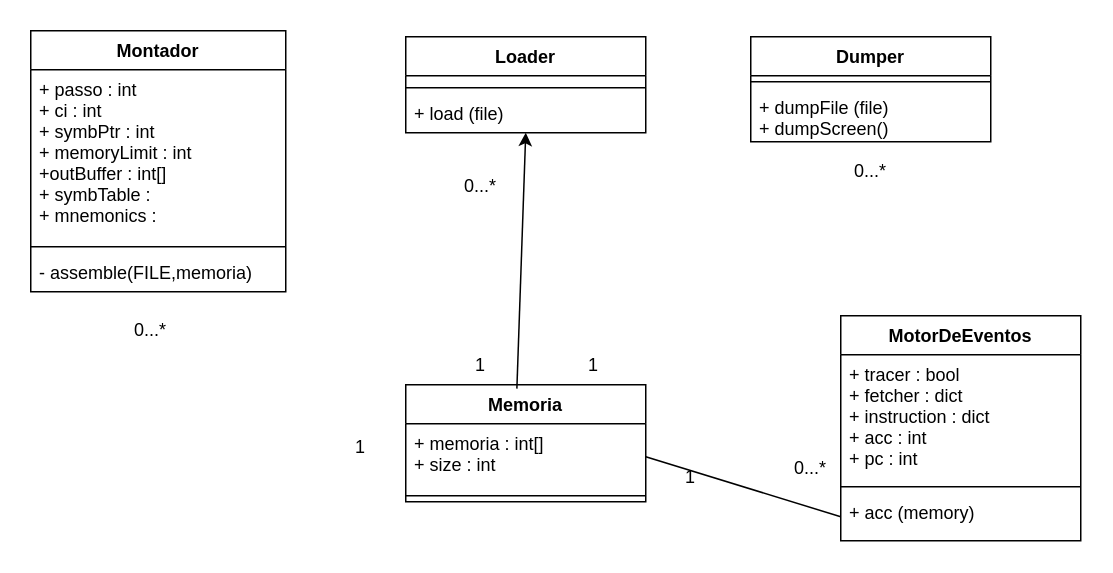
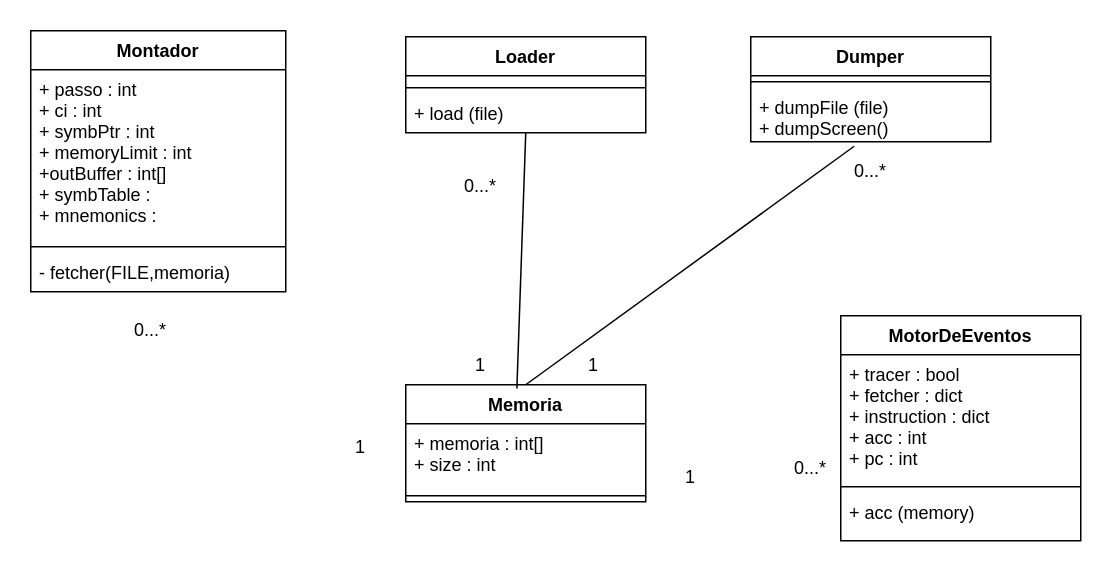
edge "Memoria" -> "+ load (file)": arrowhead classic -> none
edge "+ dumpFile (file) + dumpScreen()" -- "Memoria": added
node "- assemble(FILE,memoria)": label "- assemble(FILE,memoria)" -> "- fetcher(FILE,memoria)"
edge "+ memoria : int[] + size : int" -- "+ acc (memory)": removed
